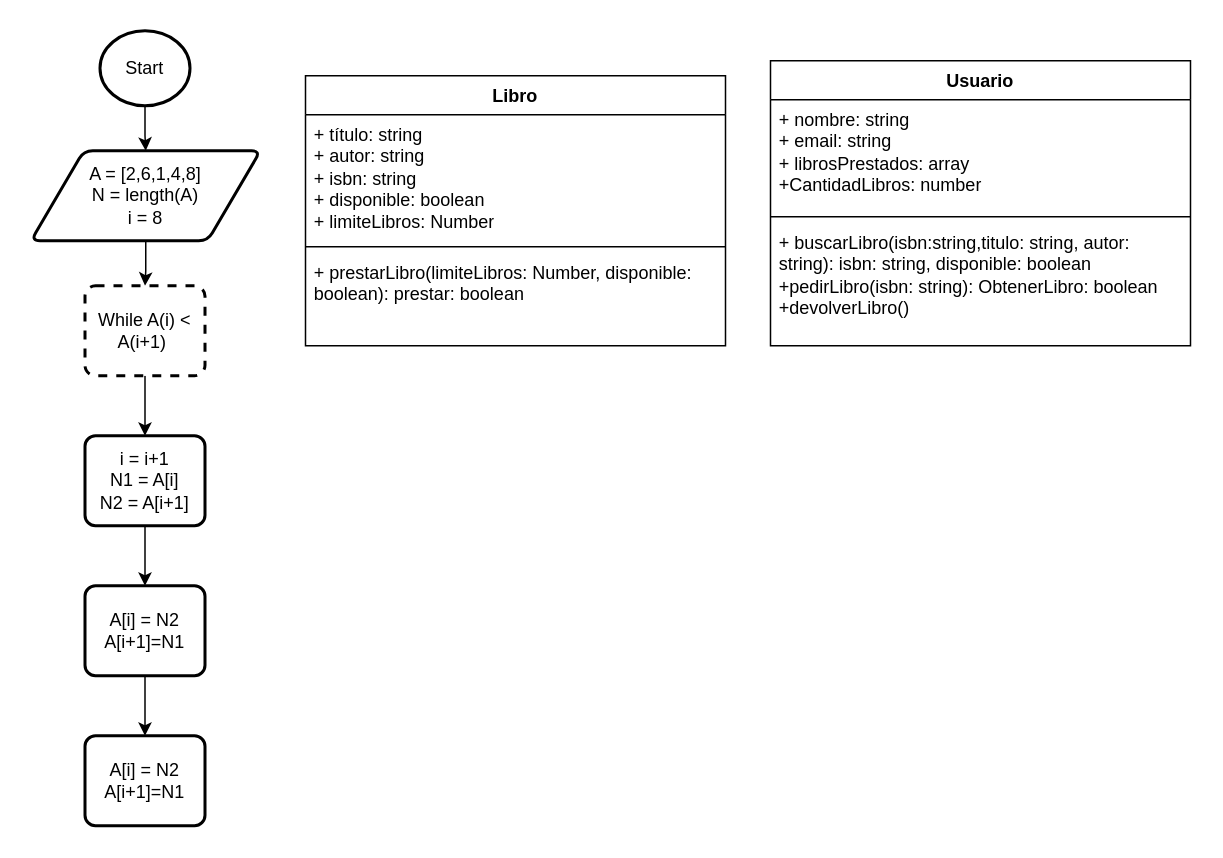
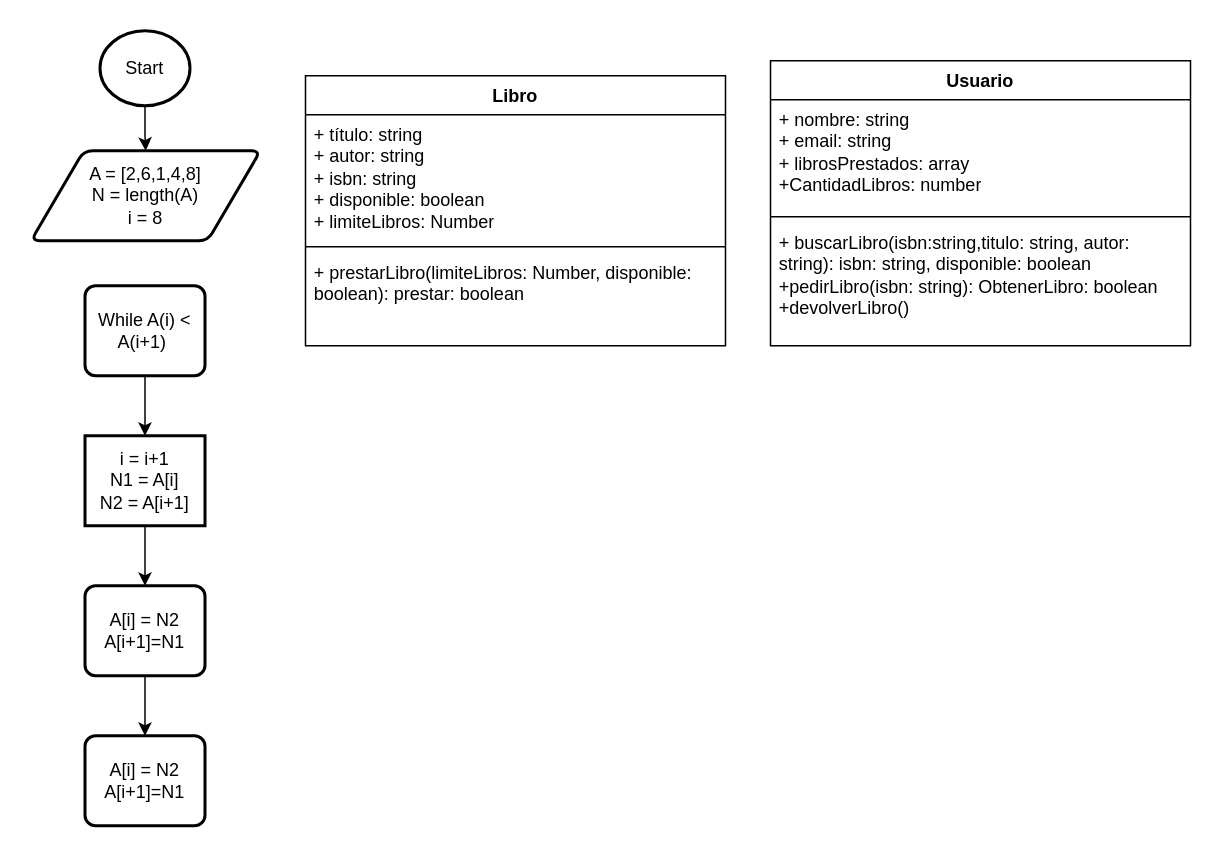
edge "A = [2,6,1,4,8] N = length(A) i = 8" -> "While A(i) < A(i+1)": removed
node "While A(i) < A(i+1)": style dashed -> solid
node "i = i+1 N1 = A[i] N2 = A[i+1]": shape rounded rectangle -> rectangle
